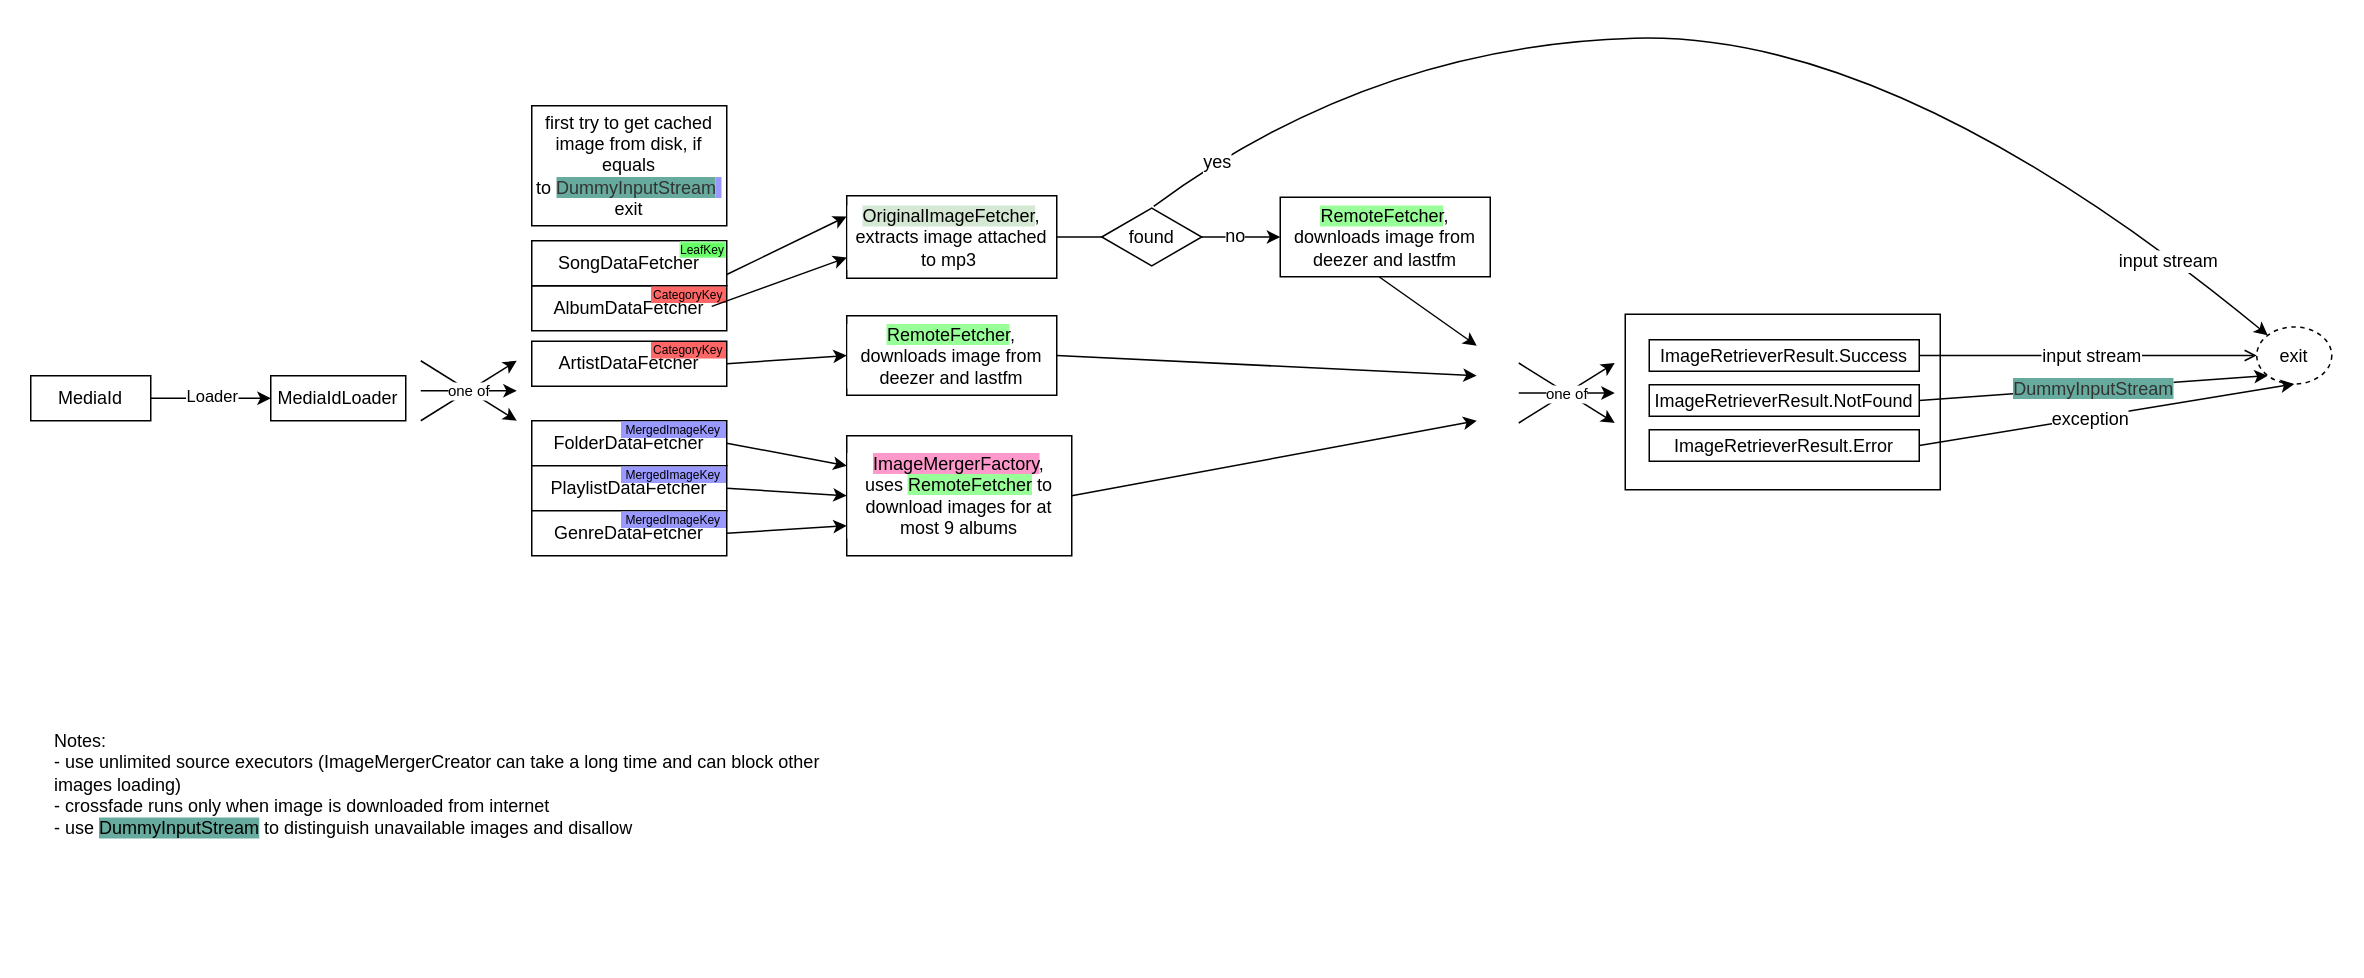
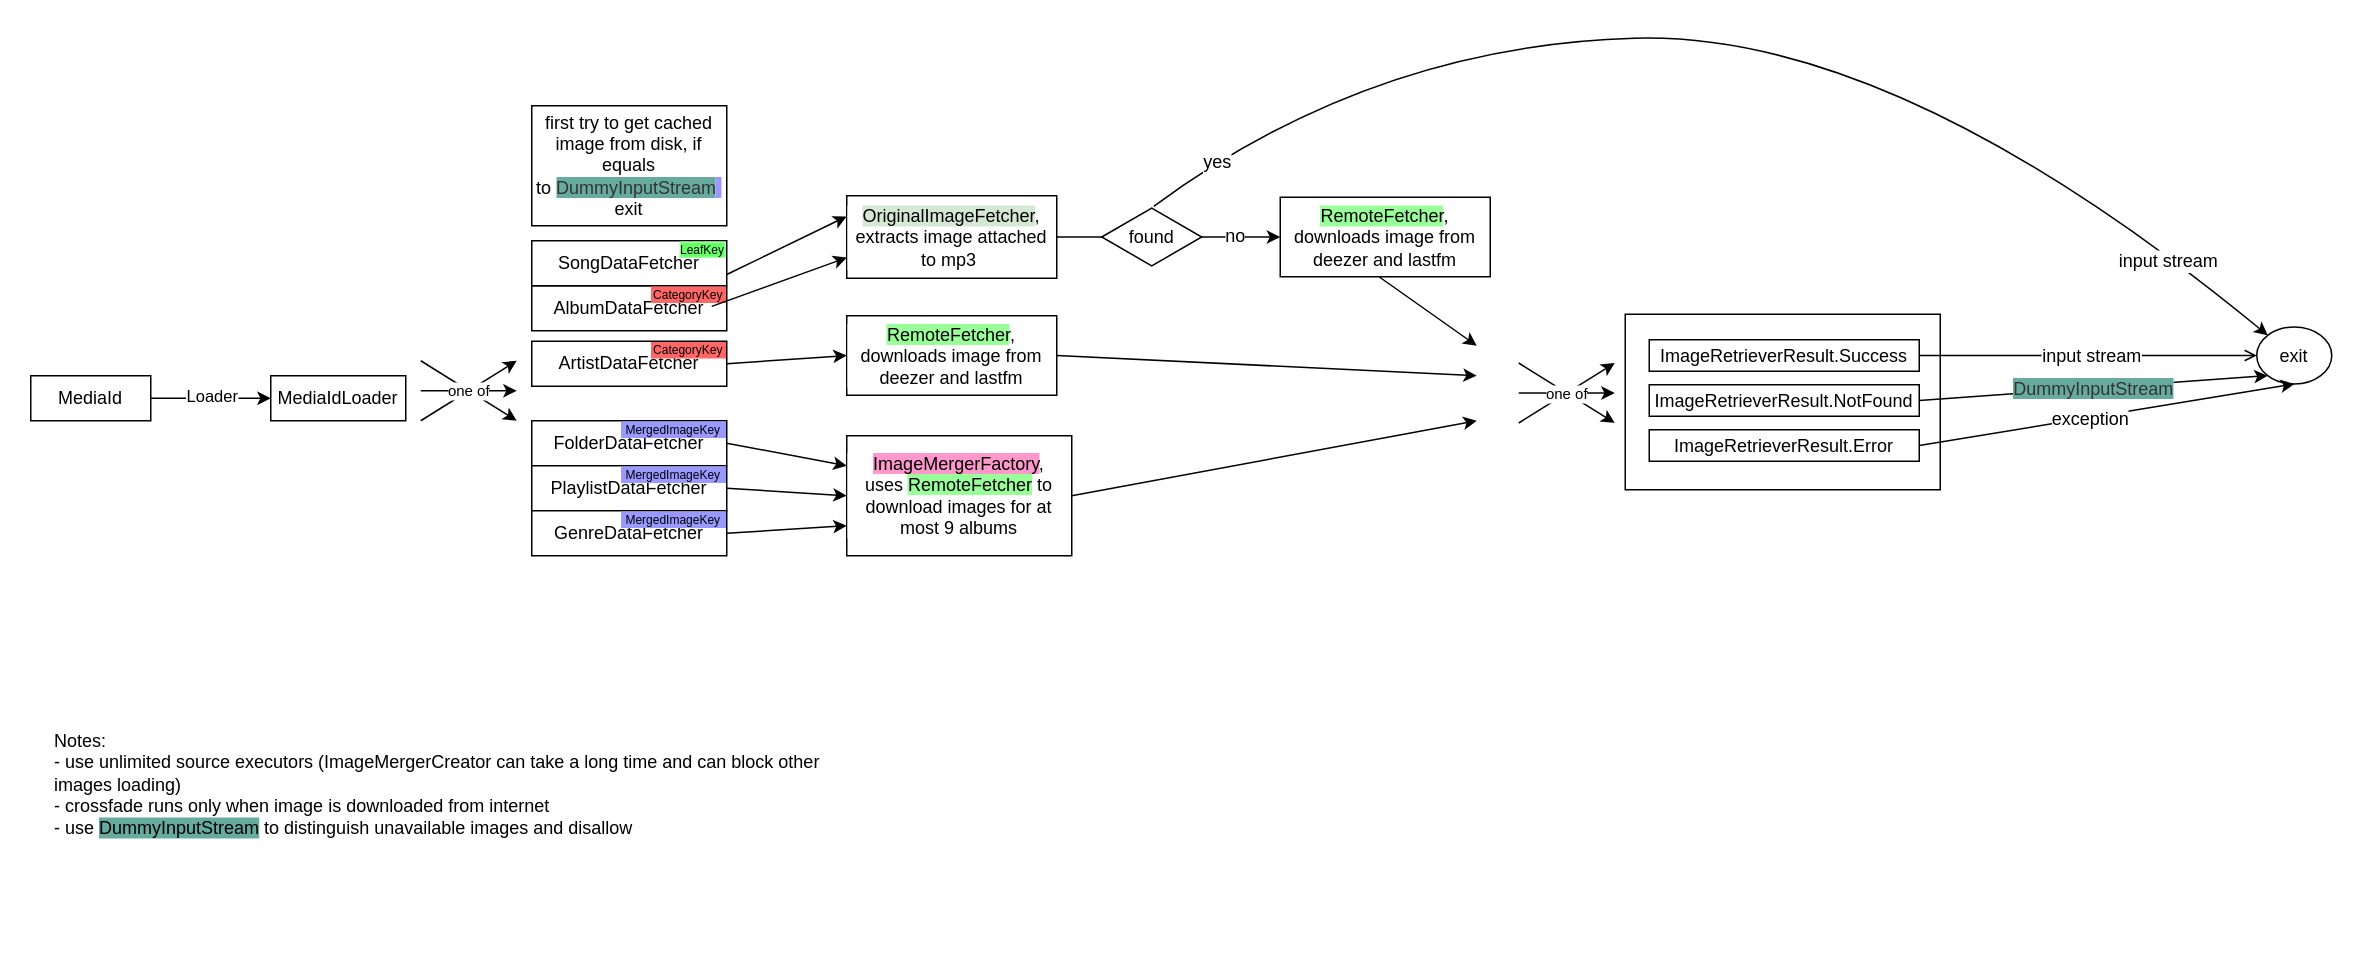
node "exit": style dashed -> solid
